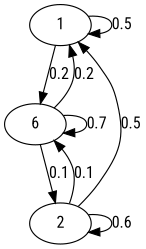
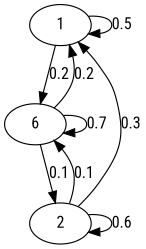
edge "2" -> "1": label "0.5" -> "0.3"
